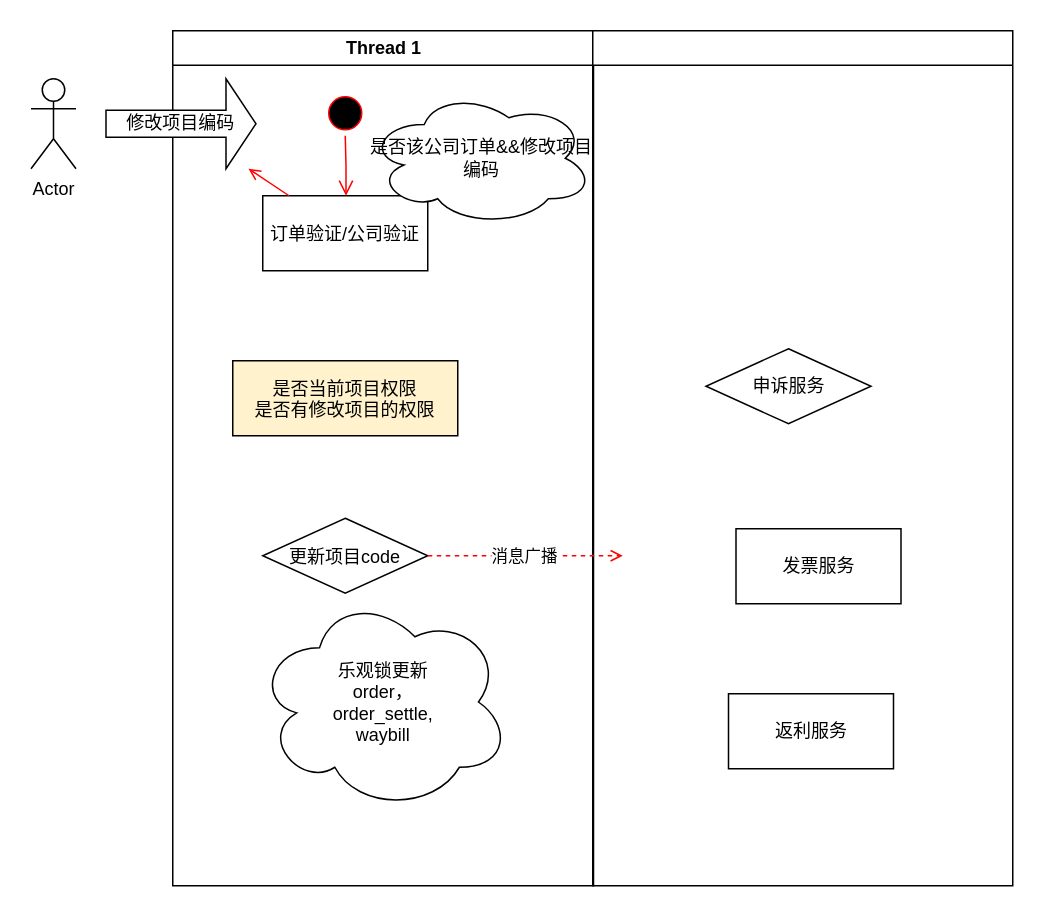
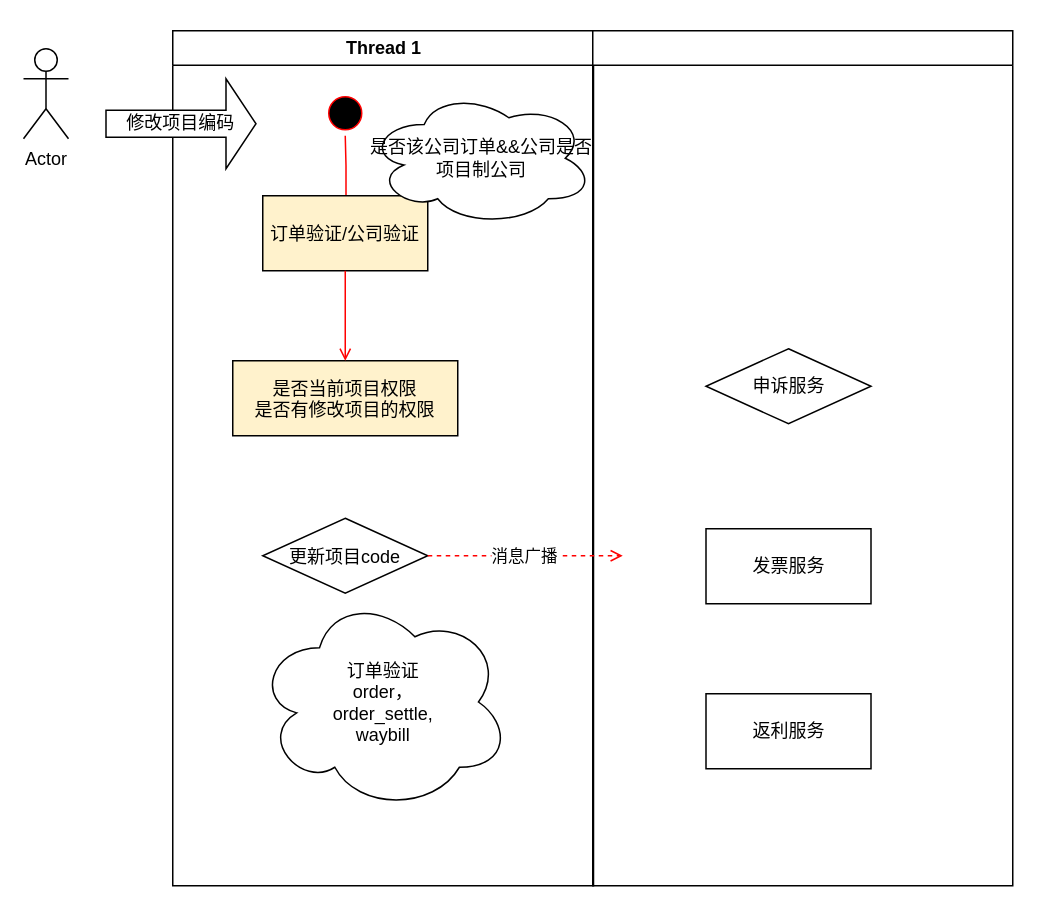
node "Actor": moved (53, 124) -> (46, 94)
node "是否该公司订单&&修改项目编码": label "是否该公司订单&&修改项目编码" -> "是否该公司订单&&公司是否项目制公司"
edge "订单验证/公司验证" -> "修改项目编码": now "订单验证/公司验证" -> "是否当前项目权限 是否有修改项目的权限"
edge "丁" -> "订单验证/公司验证": arrowhead open -> none
node "订单验证/公司验证": fillcolor #ffffff -> #fff2cc
node "发票服务": moved (818, 566) -> (788, 566)
node "乐观锁更新 order， order_settle, waybill": label "乐观锁更新 order， order_settle, waybill" -> "订单验证 order， order_settle, waybill"
node "返利服务": moved (811, 731) -> (788, 731)
